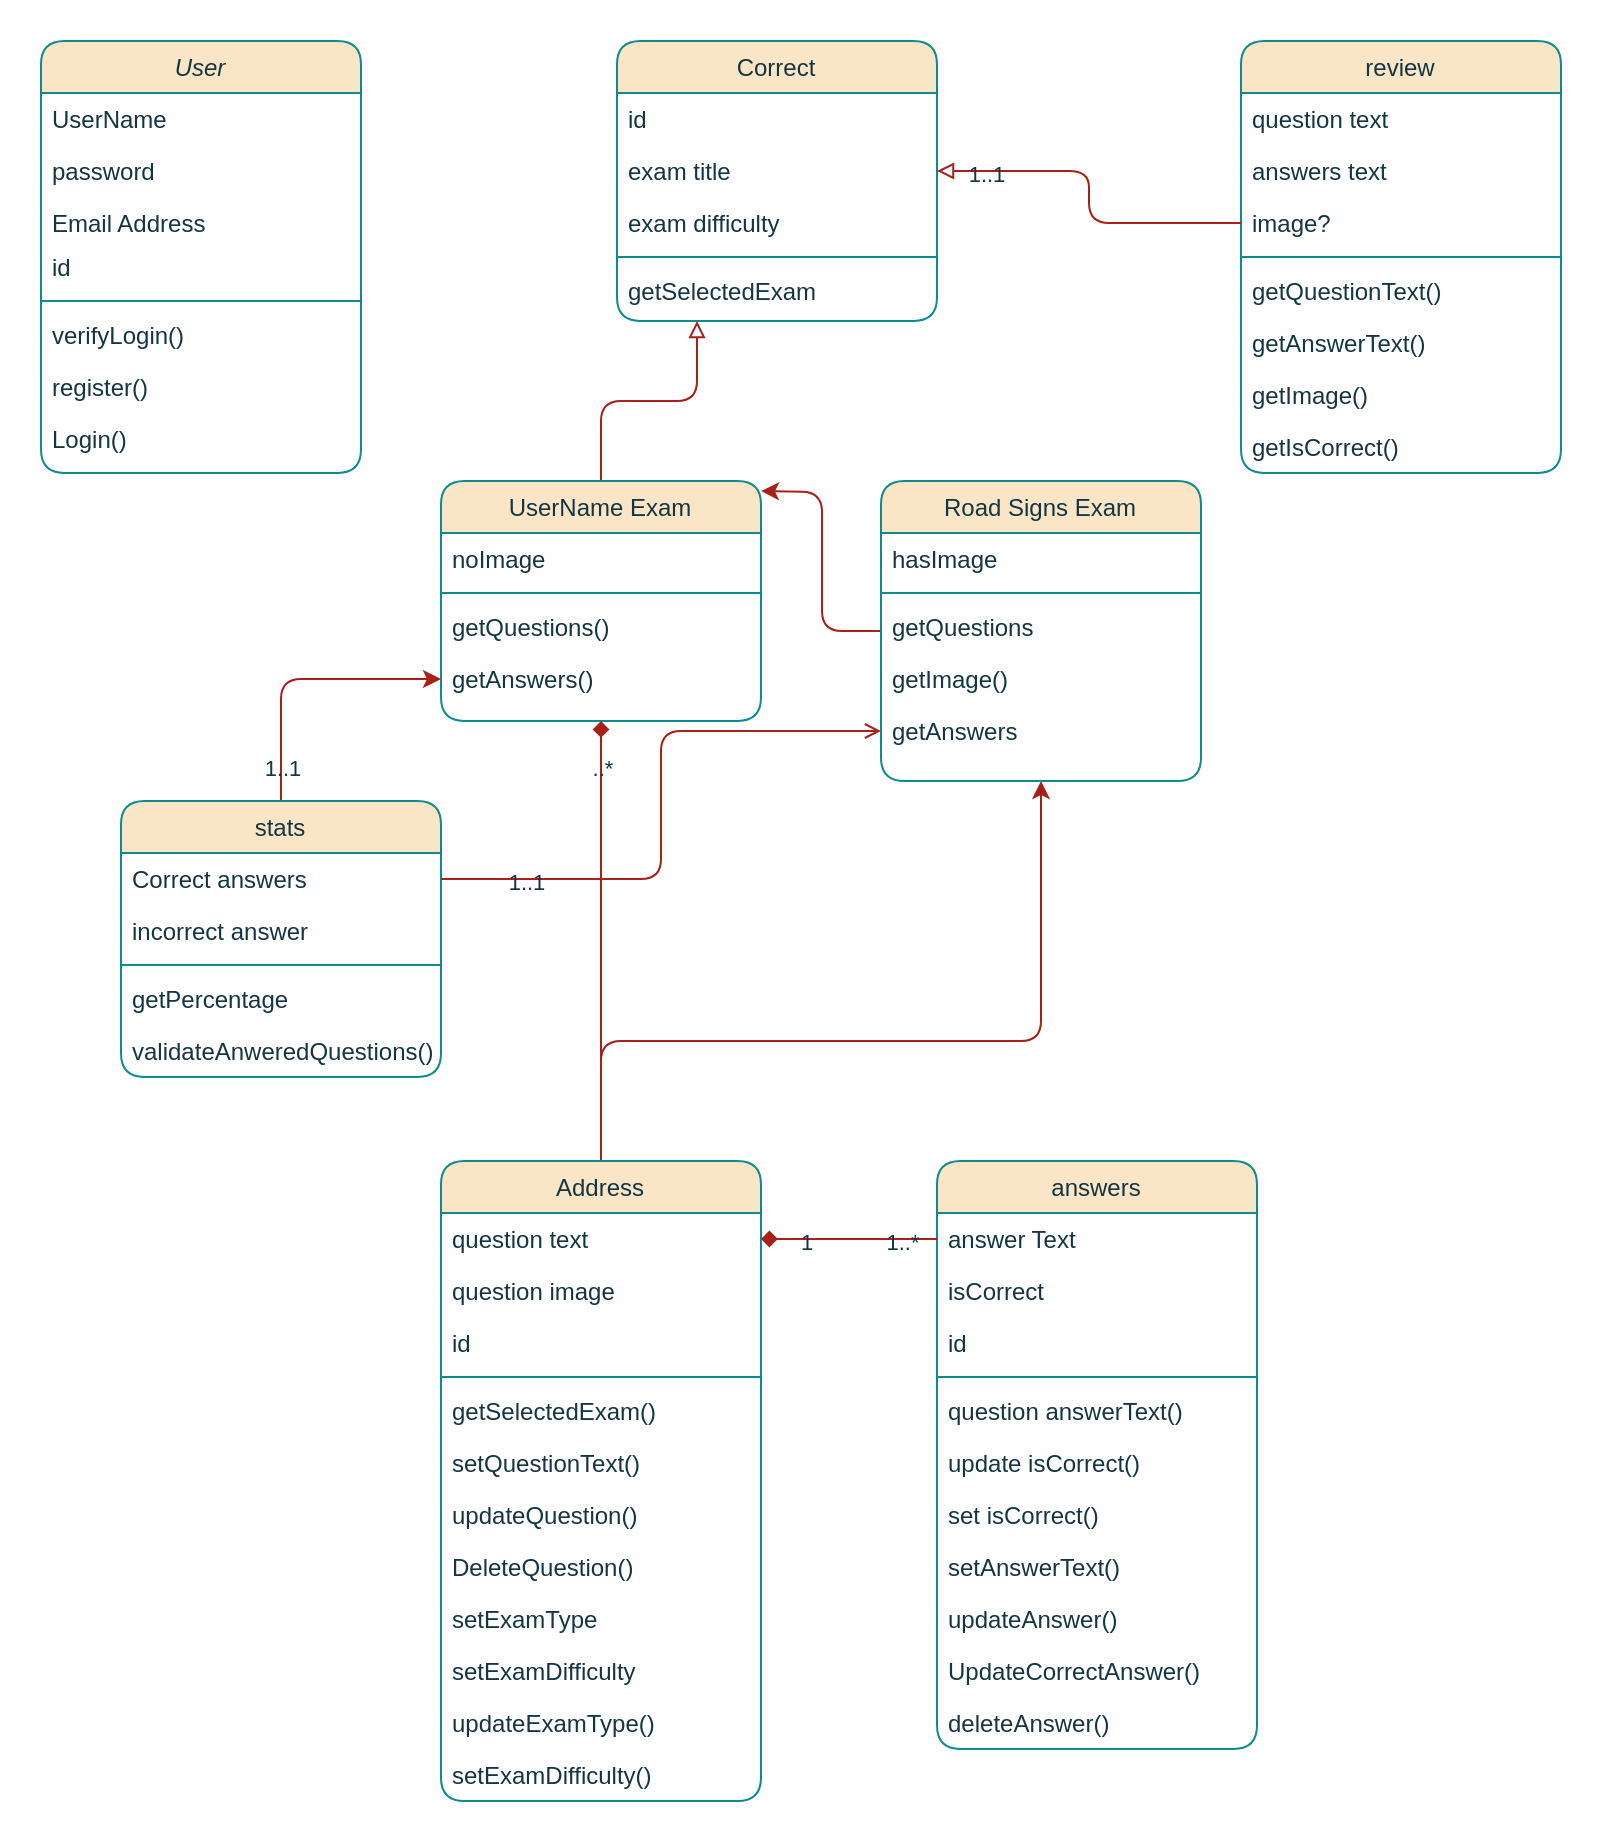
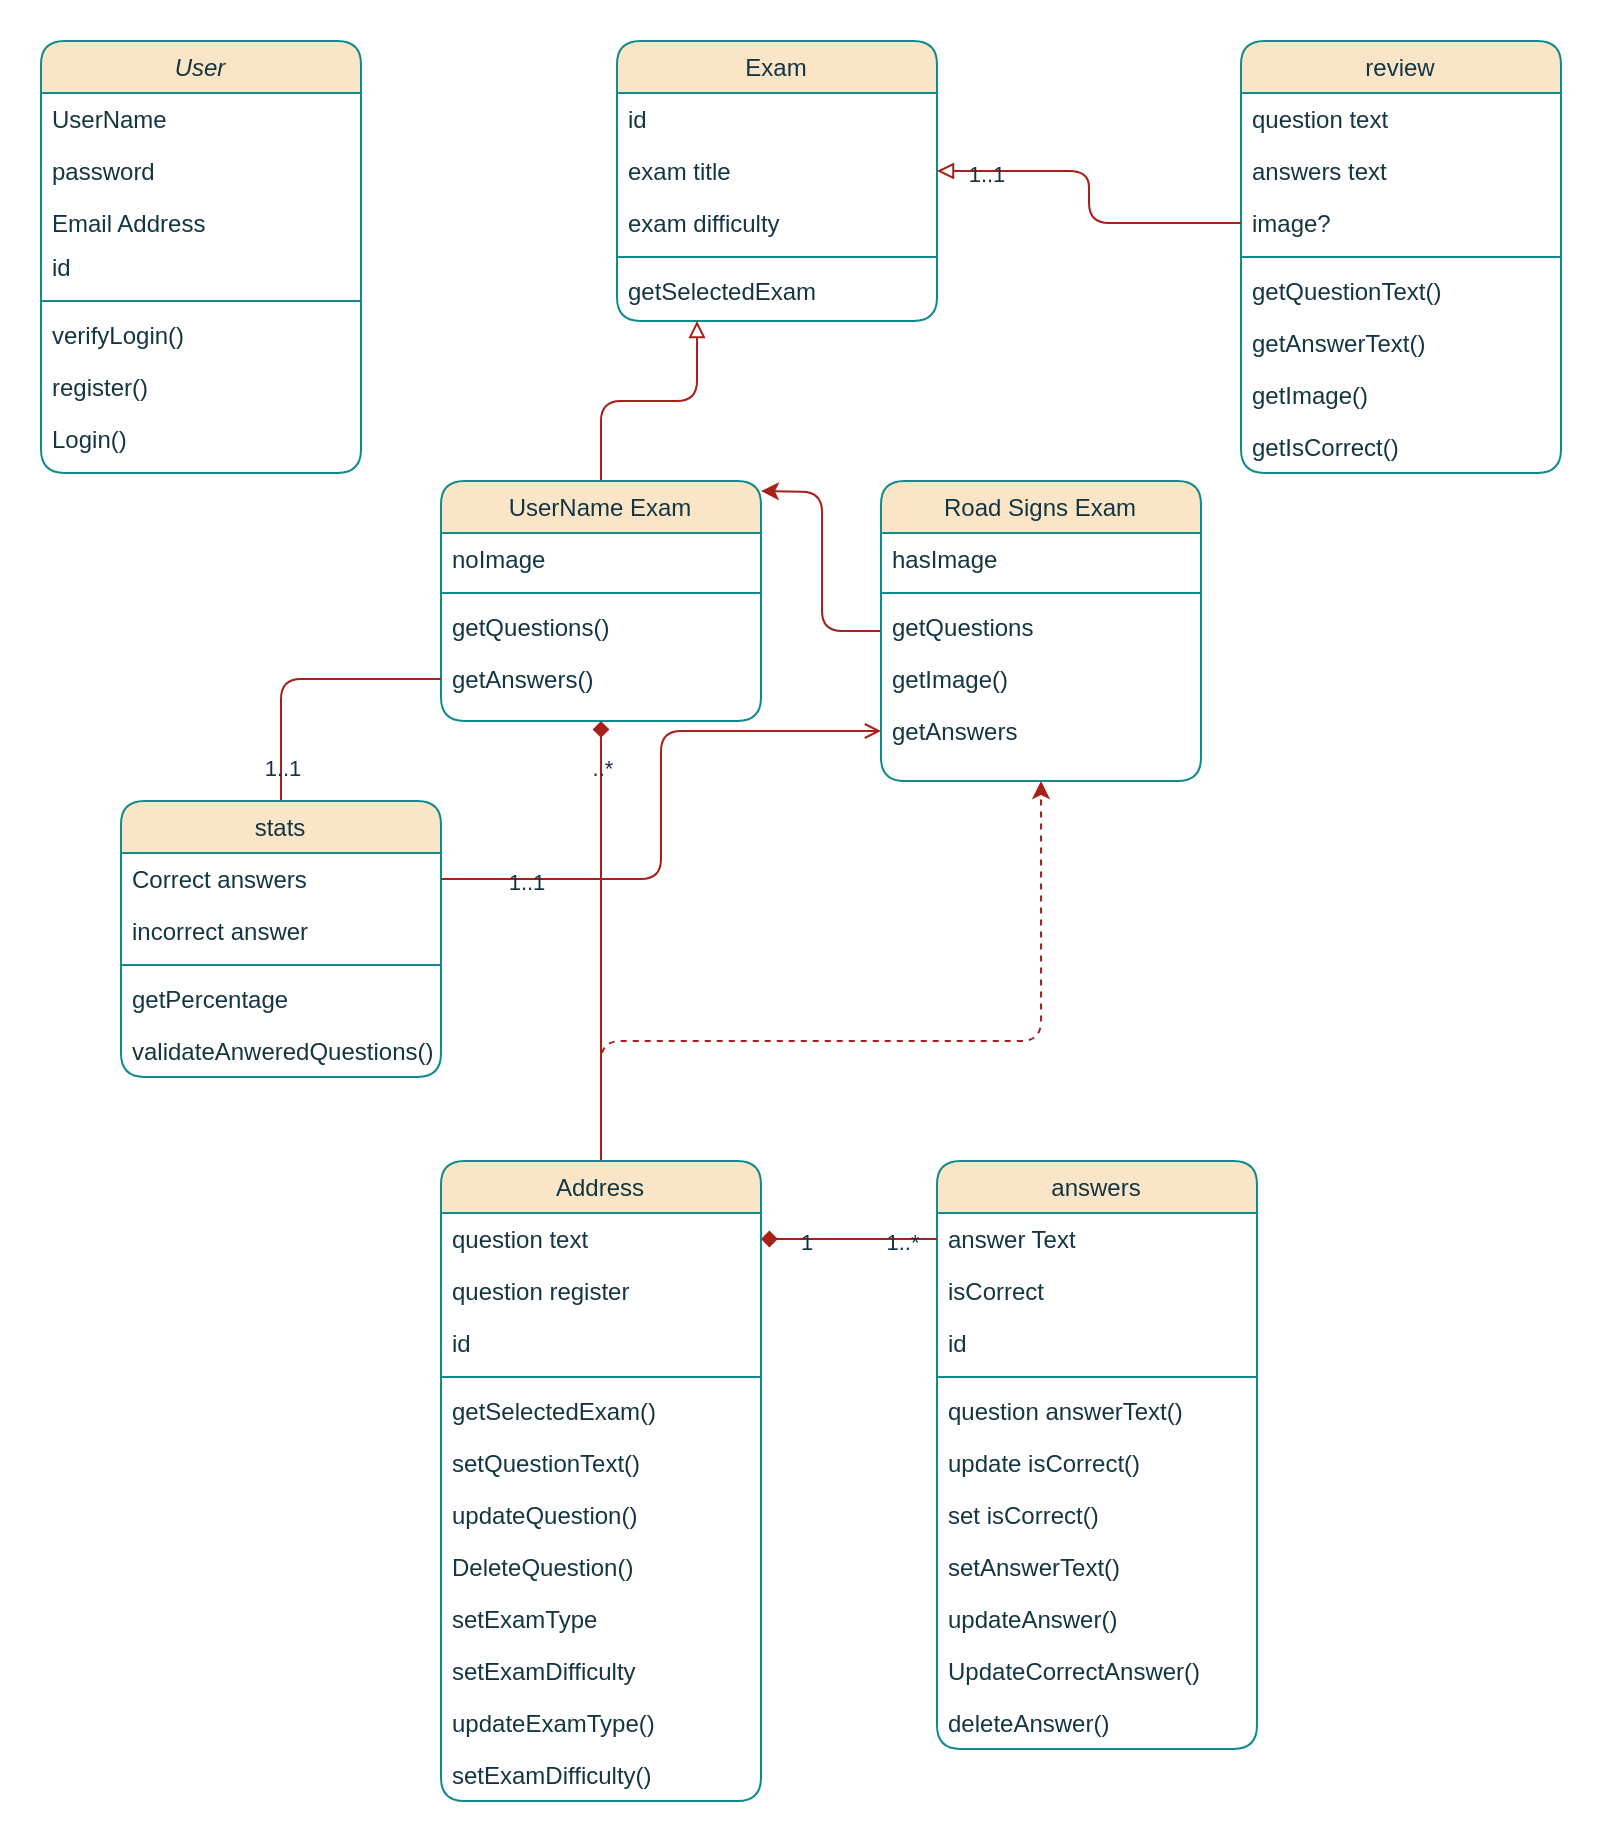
node "Correct": label "Correct" -> "Exam"
edge "stats" -> "getAnswers()": arrowhead classic -> none
edge "Address" -> "Road Signs Exam": style solid -> dashed
node "question image": label "question image" -> "question register"
